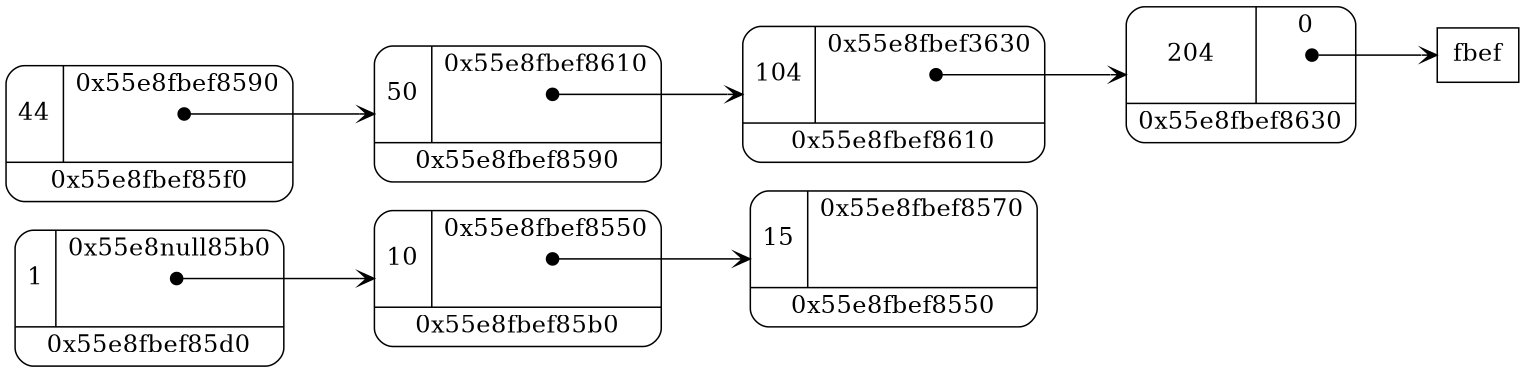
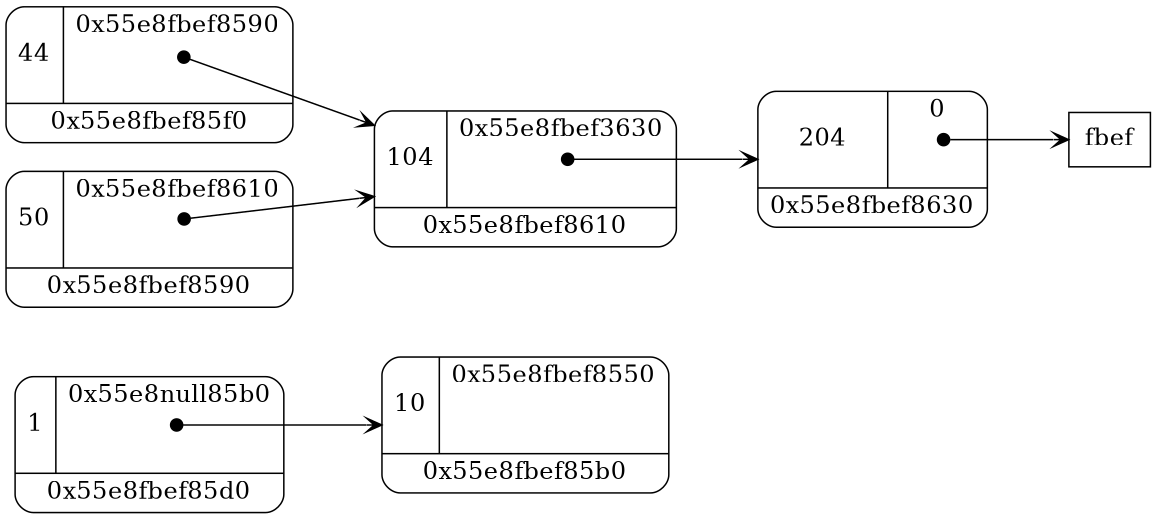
edge "50" -- "44": now "104" -- "44"
node "15": removed
